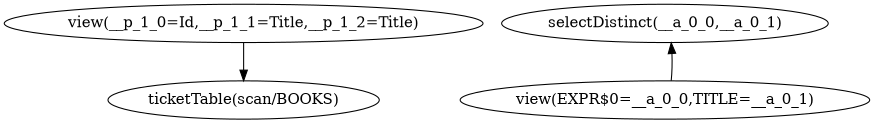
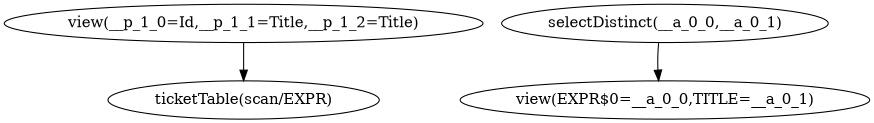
edge "view(EXPR$0=__a_0_0,TITLE=__a_0_1)" -> "selectDistinct(__a_0_0,__a_0_1)": reversed
node "ticketTable(scan/BOOKS)": label "ticketTable(scan/BOOKS)" -> "ticketTable(scan/EXPR)"
